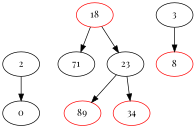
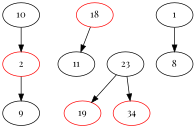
node "10": added
node "3": label "3" -> "1"
edge "18" -> "23": removed
node "2": color black -> red
node "71": label "71" -> "11"
node "8": color red -> black
node "0": label "0" -> "9"
node "89": label "89" -> "19"
